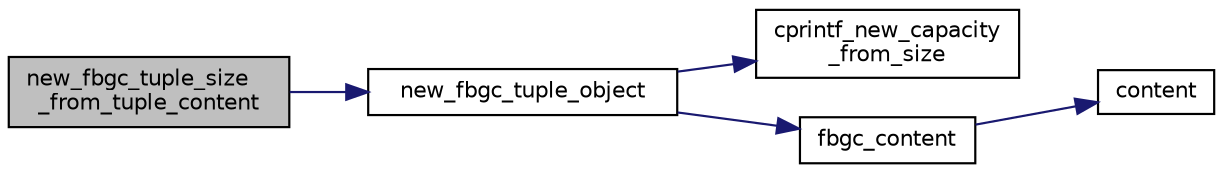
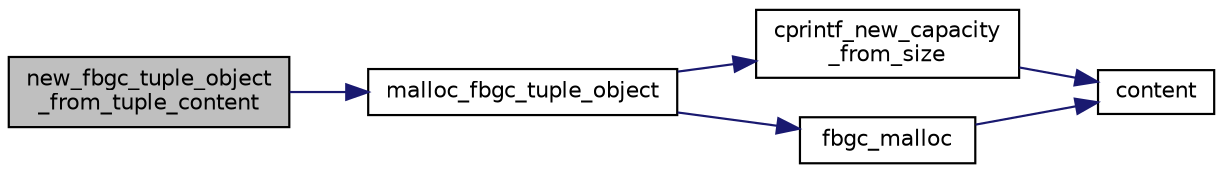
edge "cprintf_new_capacity _from_size" -> "content": added
node "new_fbgc_tuple_size _from_tuple_content": label "new_fbgc_tuple_size _from_tuple_content" -> "new_fbgc_tuple_object _from_tuple_content"
node "new_fbgc_tuple_object": label "new_fbgc_tuple_object" -> "malloc_fbgc_tuple_object"
node "fbgc_content": label "fbgc_content" -> "fbgc_malloc"
